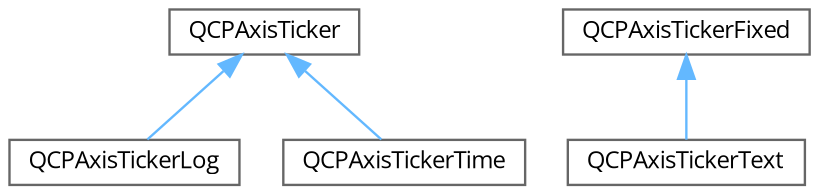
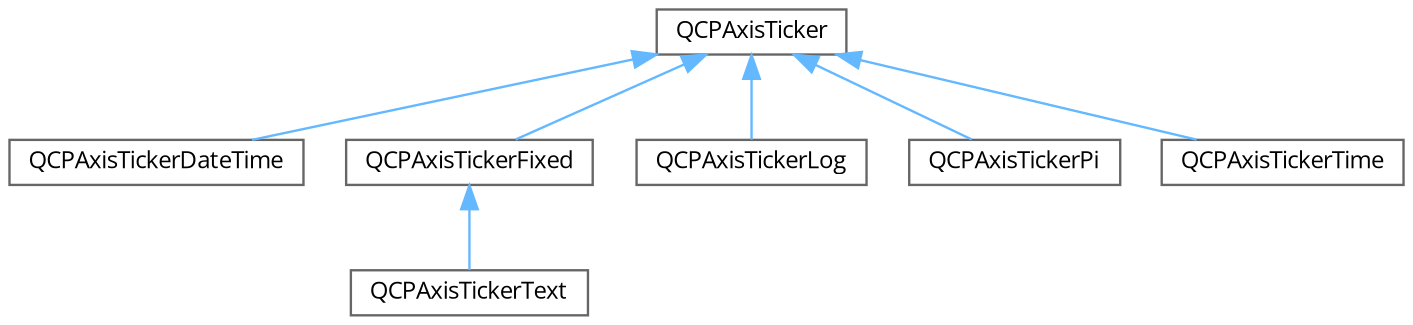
edge "QCPAxisTickerFixed" -> "QCPAxisTicker": added
node "QCPAxisTickerDateTime": added
node "QCPAxisTickerPi": added
